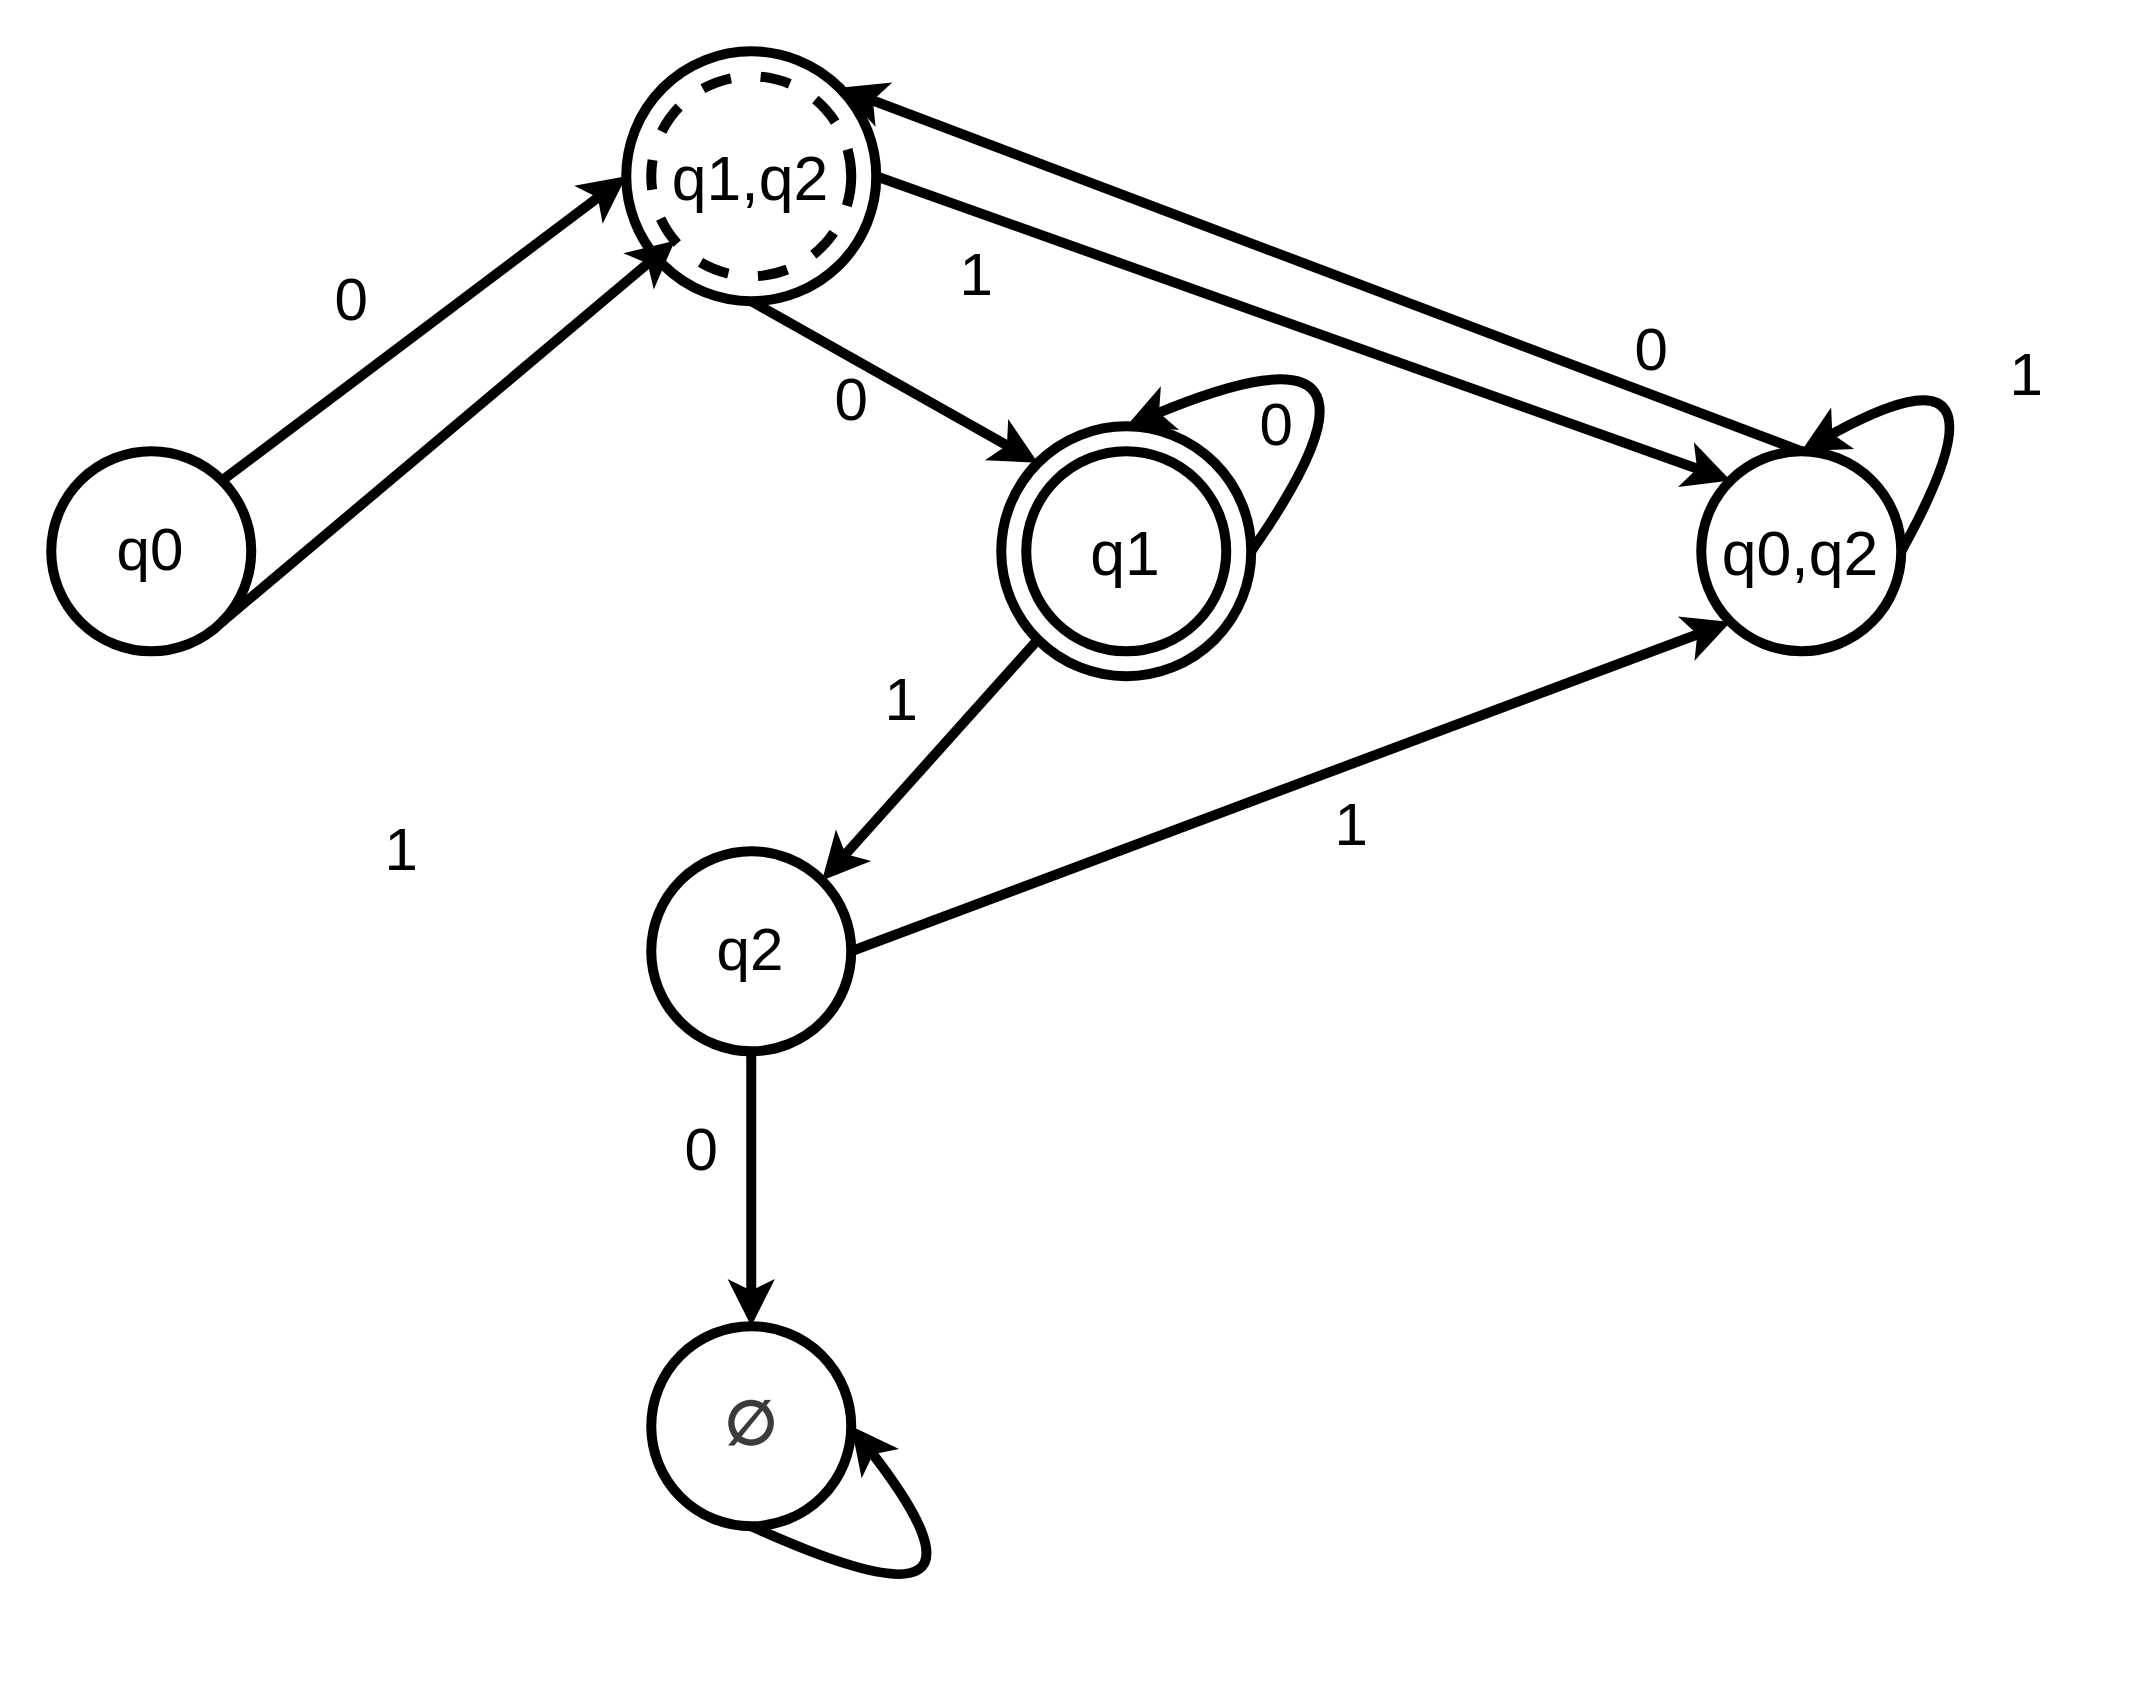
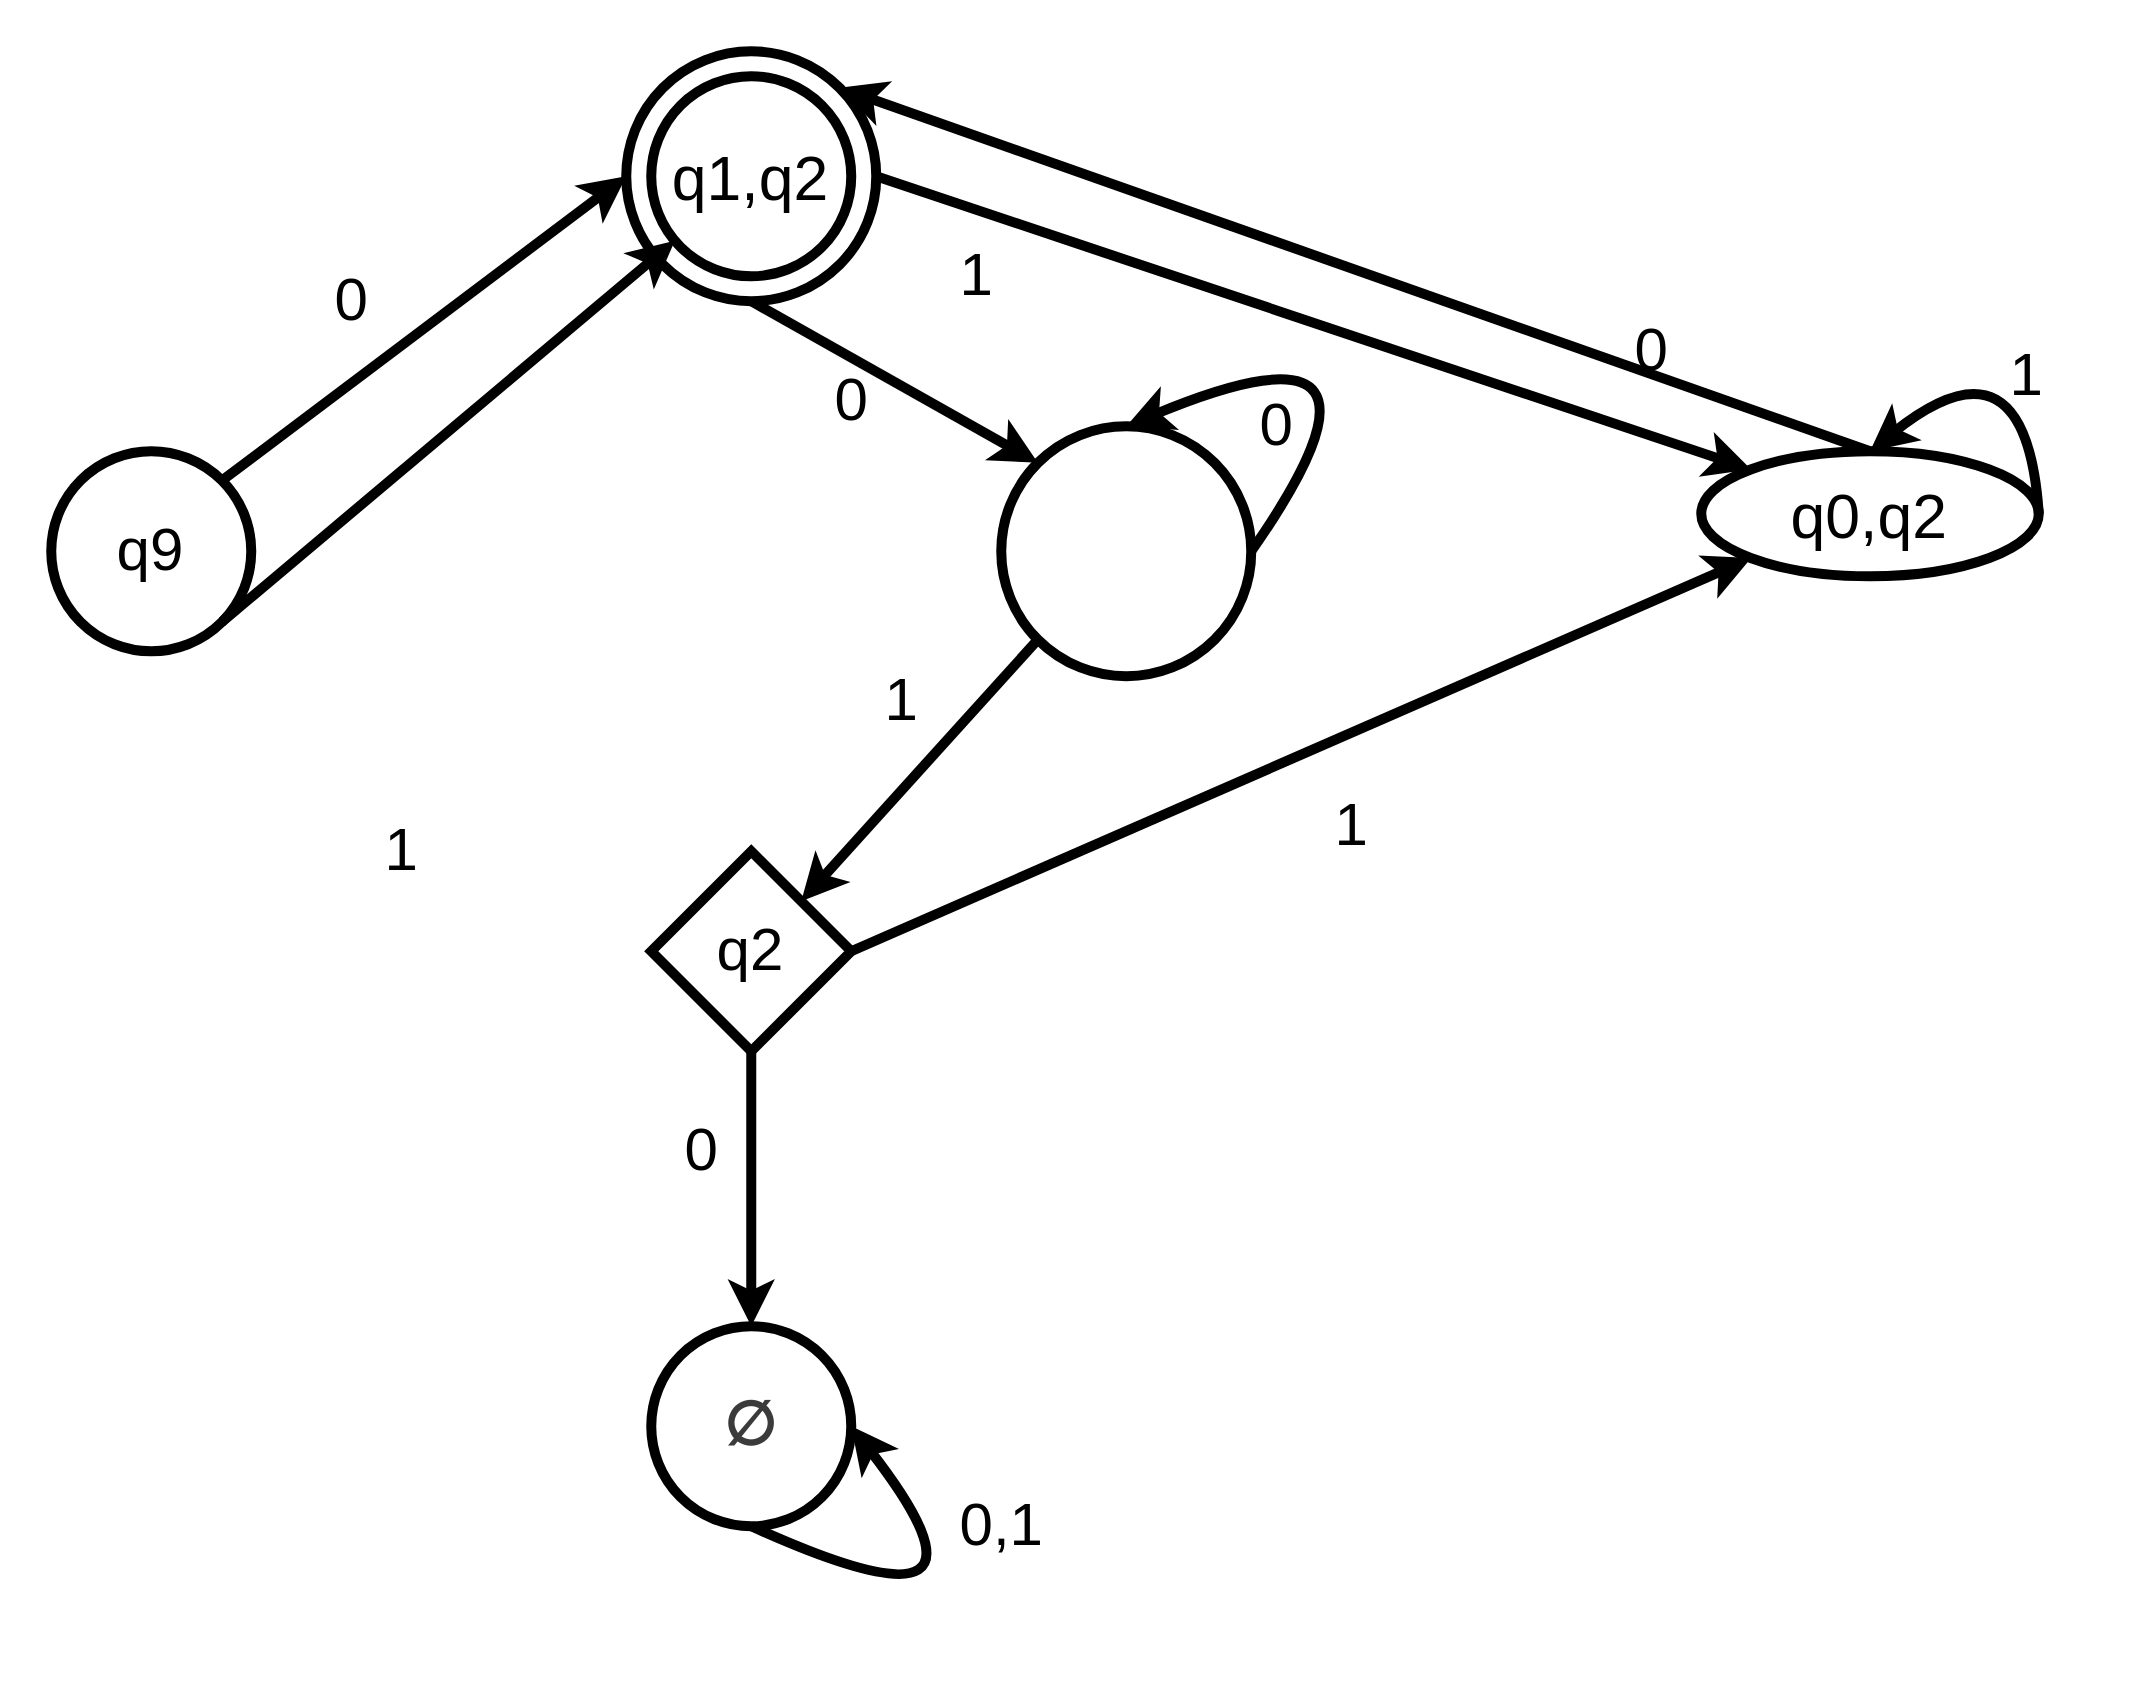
node "q1,q2": style dashed -> solid
node "q0": label "q0" -> "q9"
node "q1": removed
node "q0,q2": size 200x200 -> 338x125
node "q2": shape ellipse -> diamond
node "0,1": added
